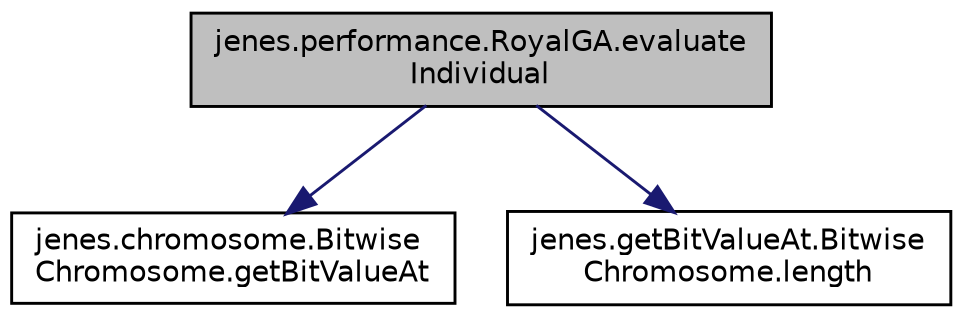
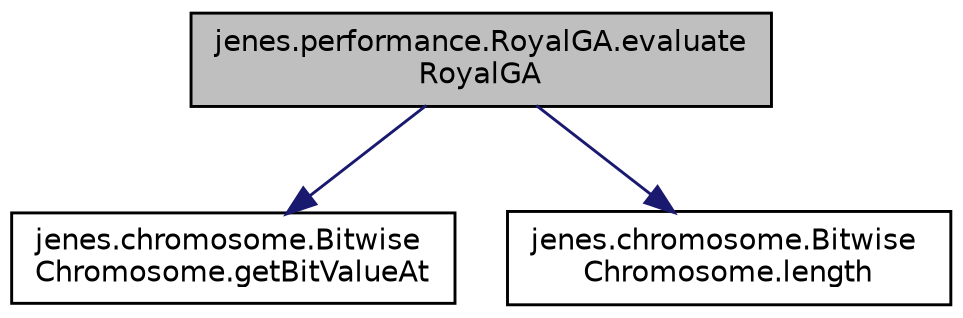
node "jenes.performance.RoyalGA.evaluate Individual": label "jenes.performance.RoyalGA.evaluate Individual" -> "jenes.performance.RoyalGA.evaluate RoyalGA"
node "jenes.getBitValueAt.Bitwise Chromosome.length": label "jenes.getBitValueAt.Bitwise Chromosome.length" -> "jenes.chromosome.Bitwise Chromosome.length"
